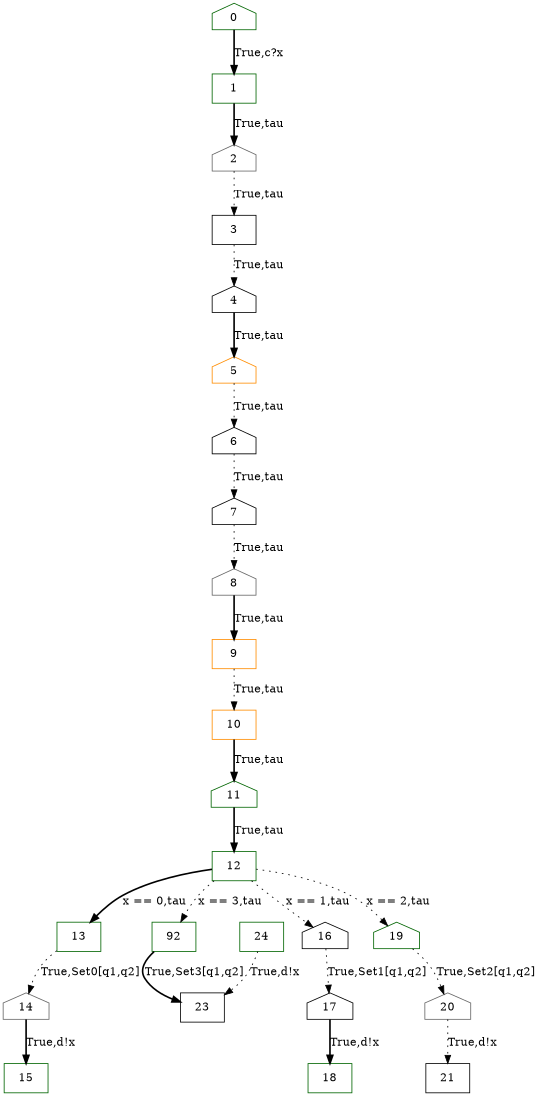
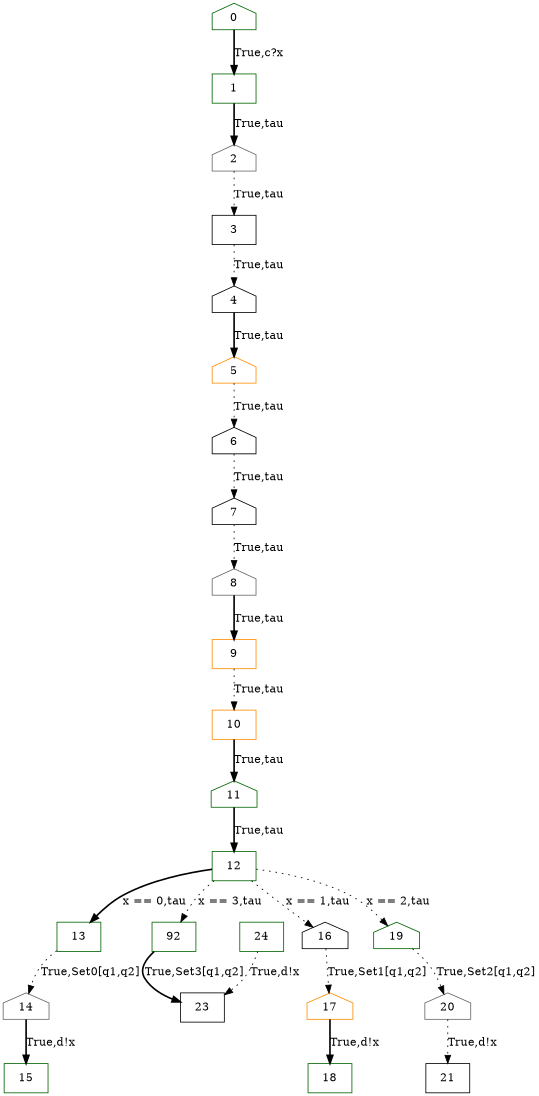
node "17": color black -> darkorange
